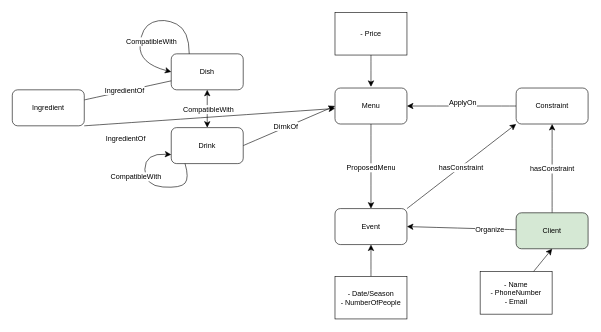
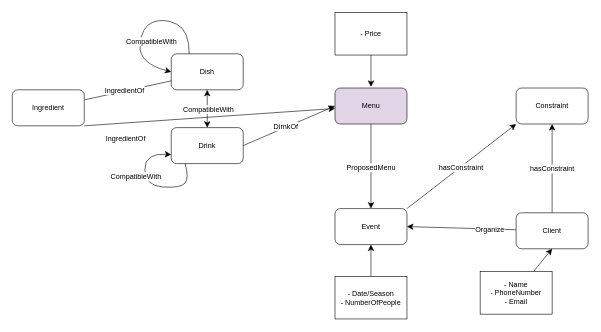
node "Menu": fillcolor #ffffff -> #e1d5e7
edge "Constraint" -> "Menu": removed, labels "ApplyOn", "Text"
node "Client": fillcolor #d5e8d4 -> #ffffff
